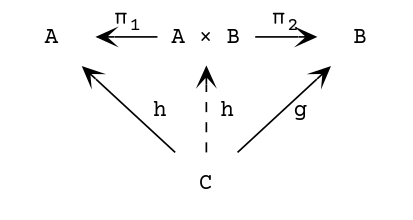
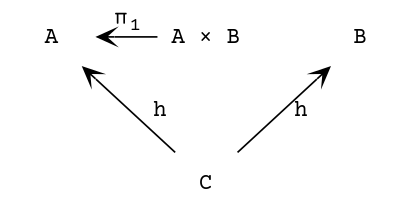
edge "A × B" -> "B": removed, label "π 2"
edge "C" -> "B": label "g" -> " h "
edge "C" -> "A × B": removed, label "h"
